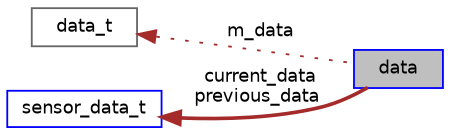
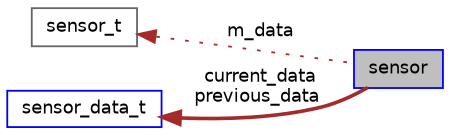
node "data_t": label "data_t" -> "sensor_t"
node "data": label "data" -> "sensor"
